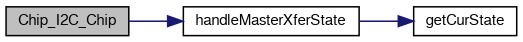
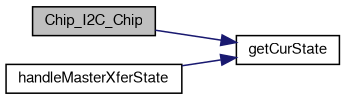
edge "Chip_I2C_Chip" -> "handleMasterXferState": now "Chip_I2C_Chip" -> "getCurState"
